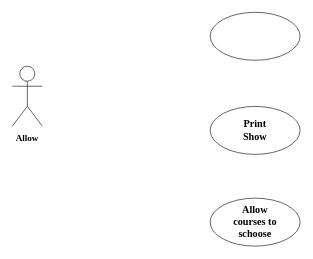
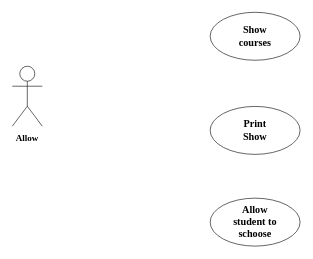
node "Show courses": added
node "Allow courses to schoose": label "Allow courses to schoose" -> "Allow student to schoose"
